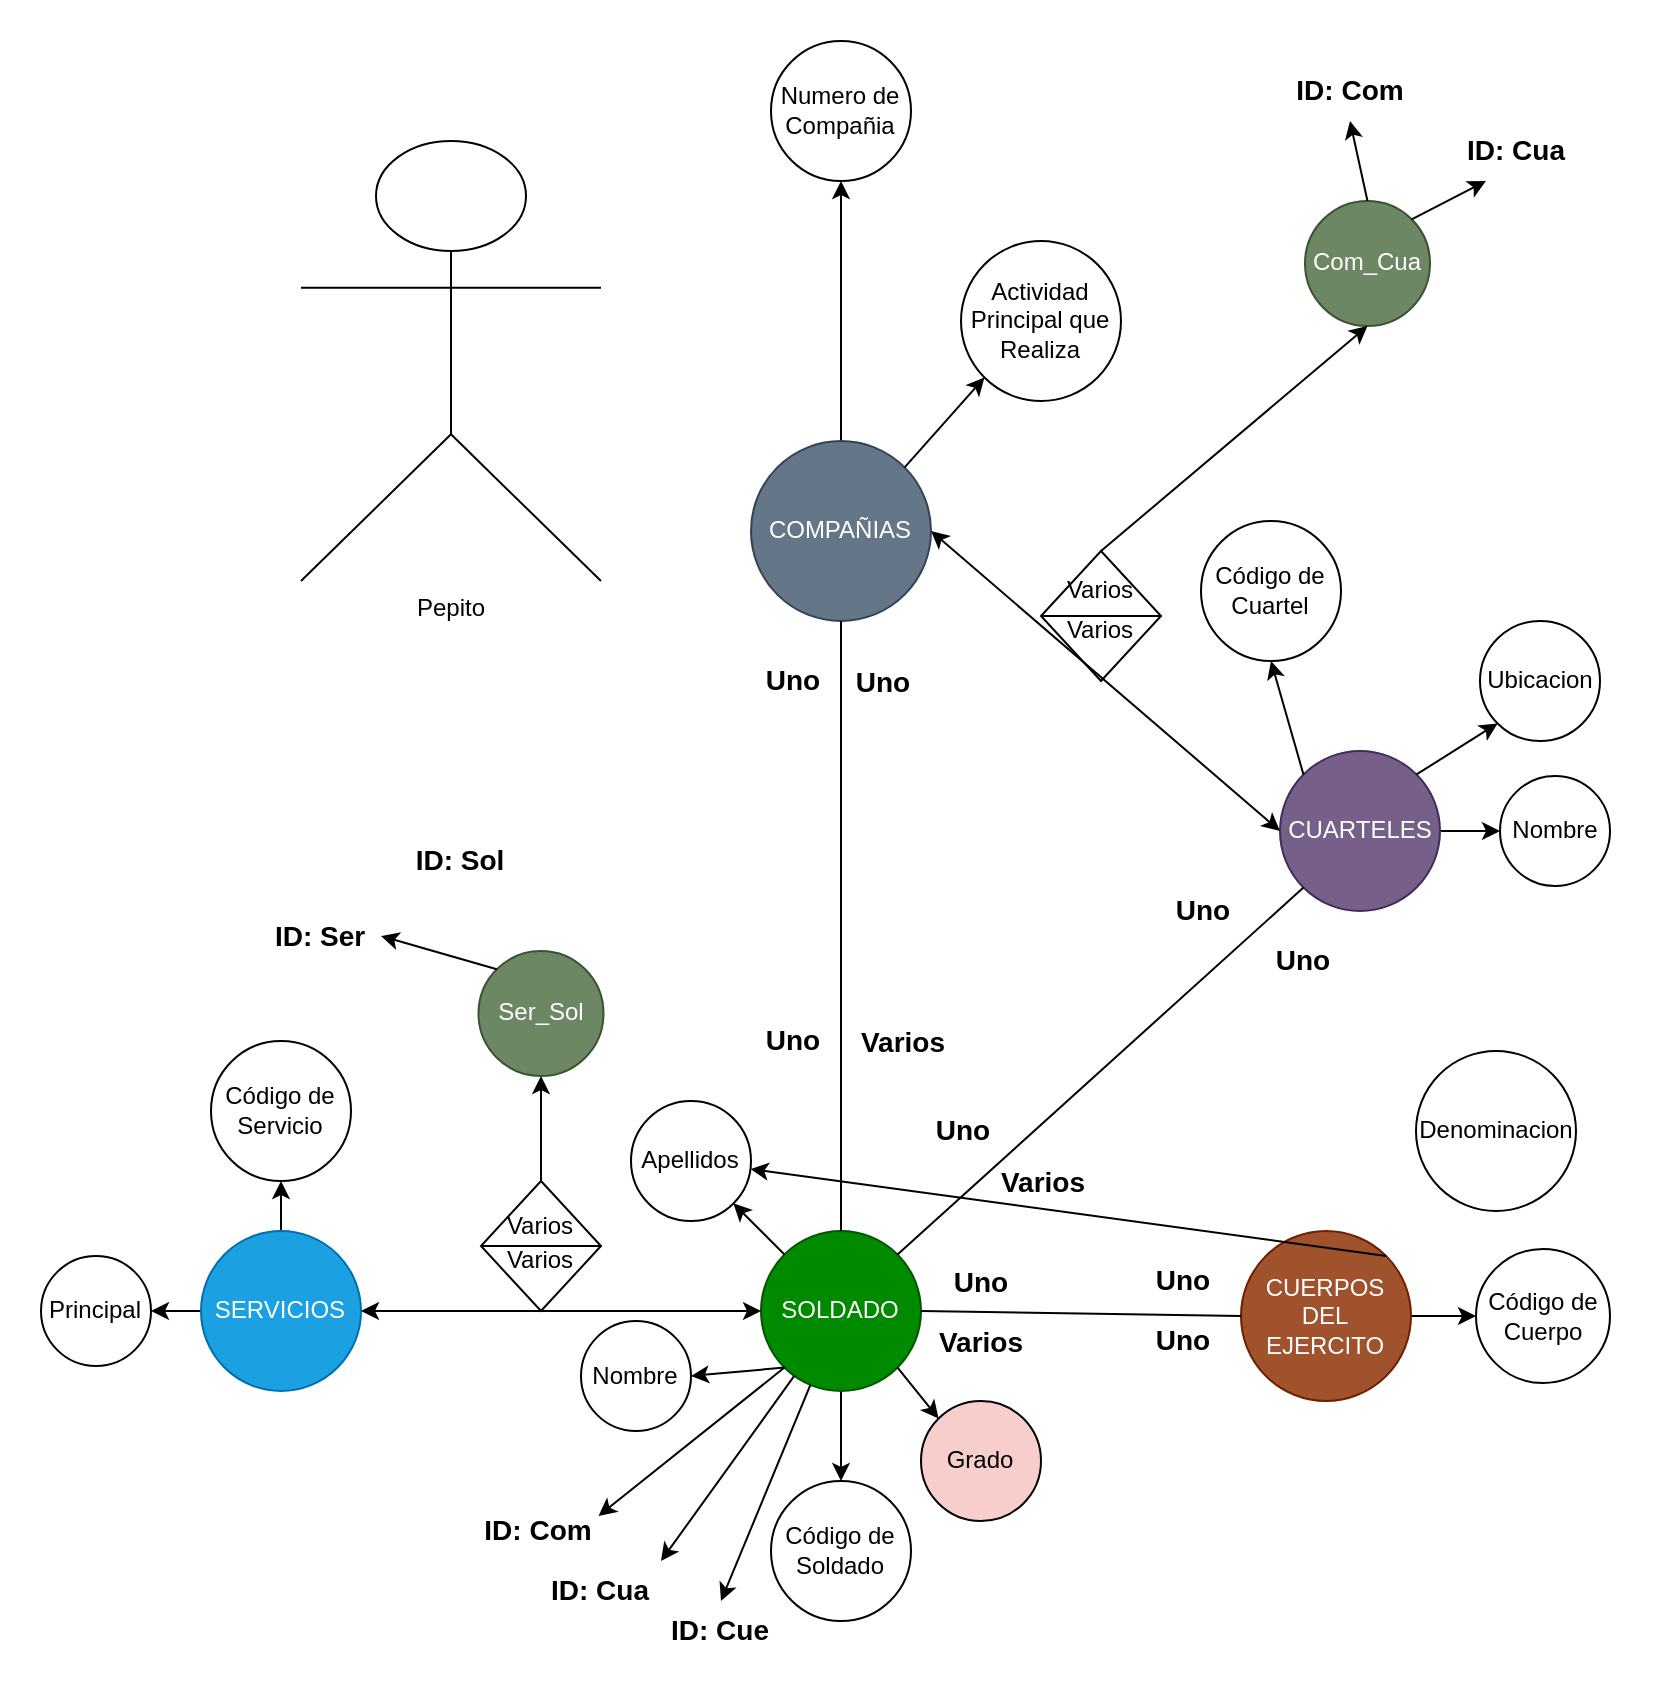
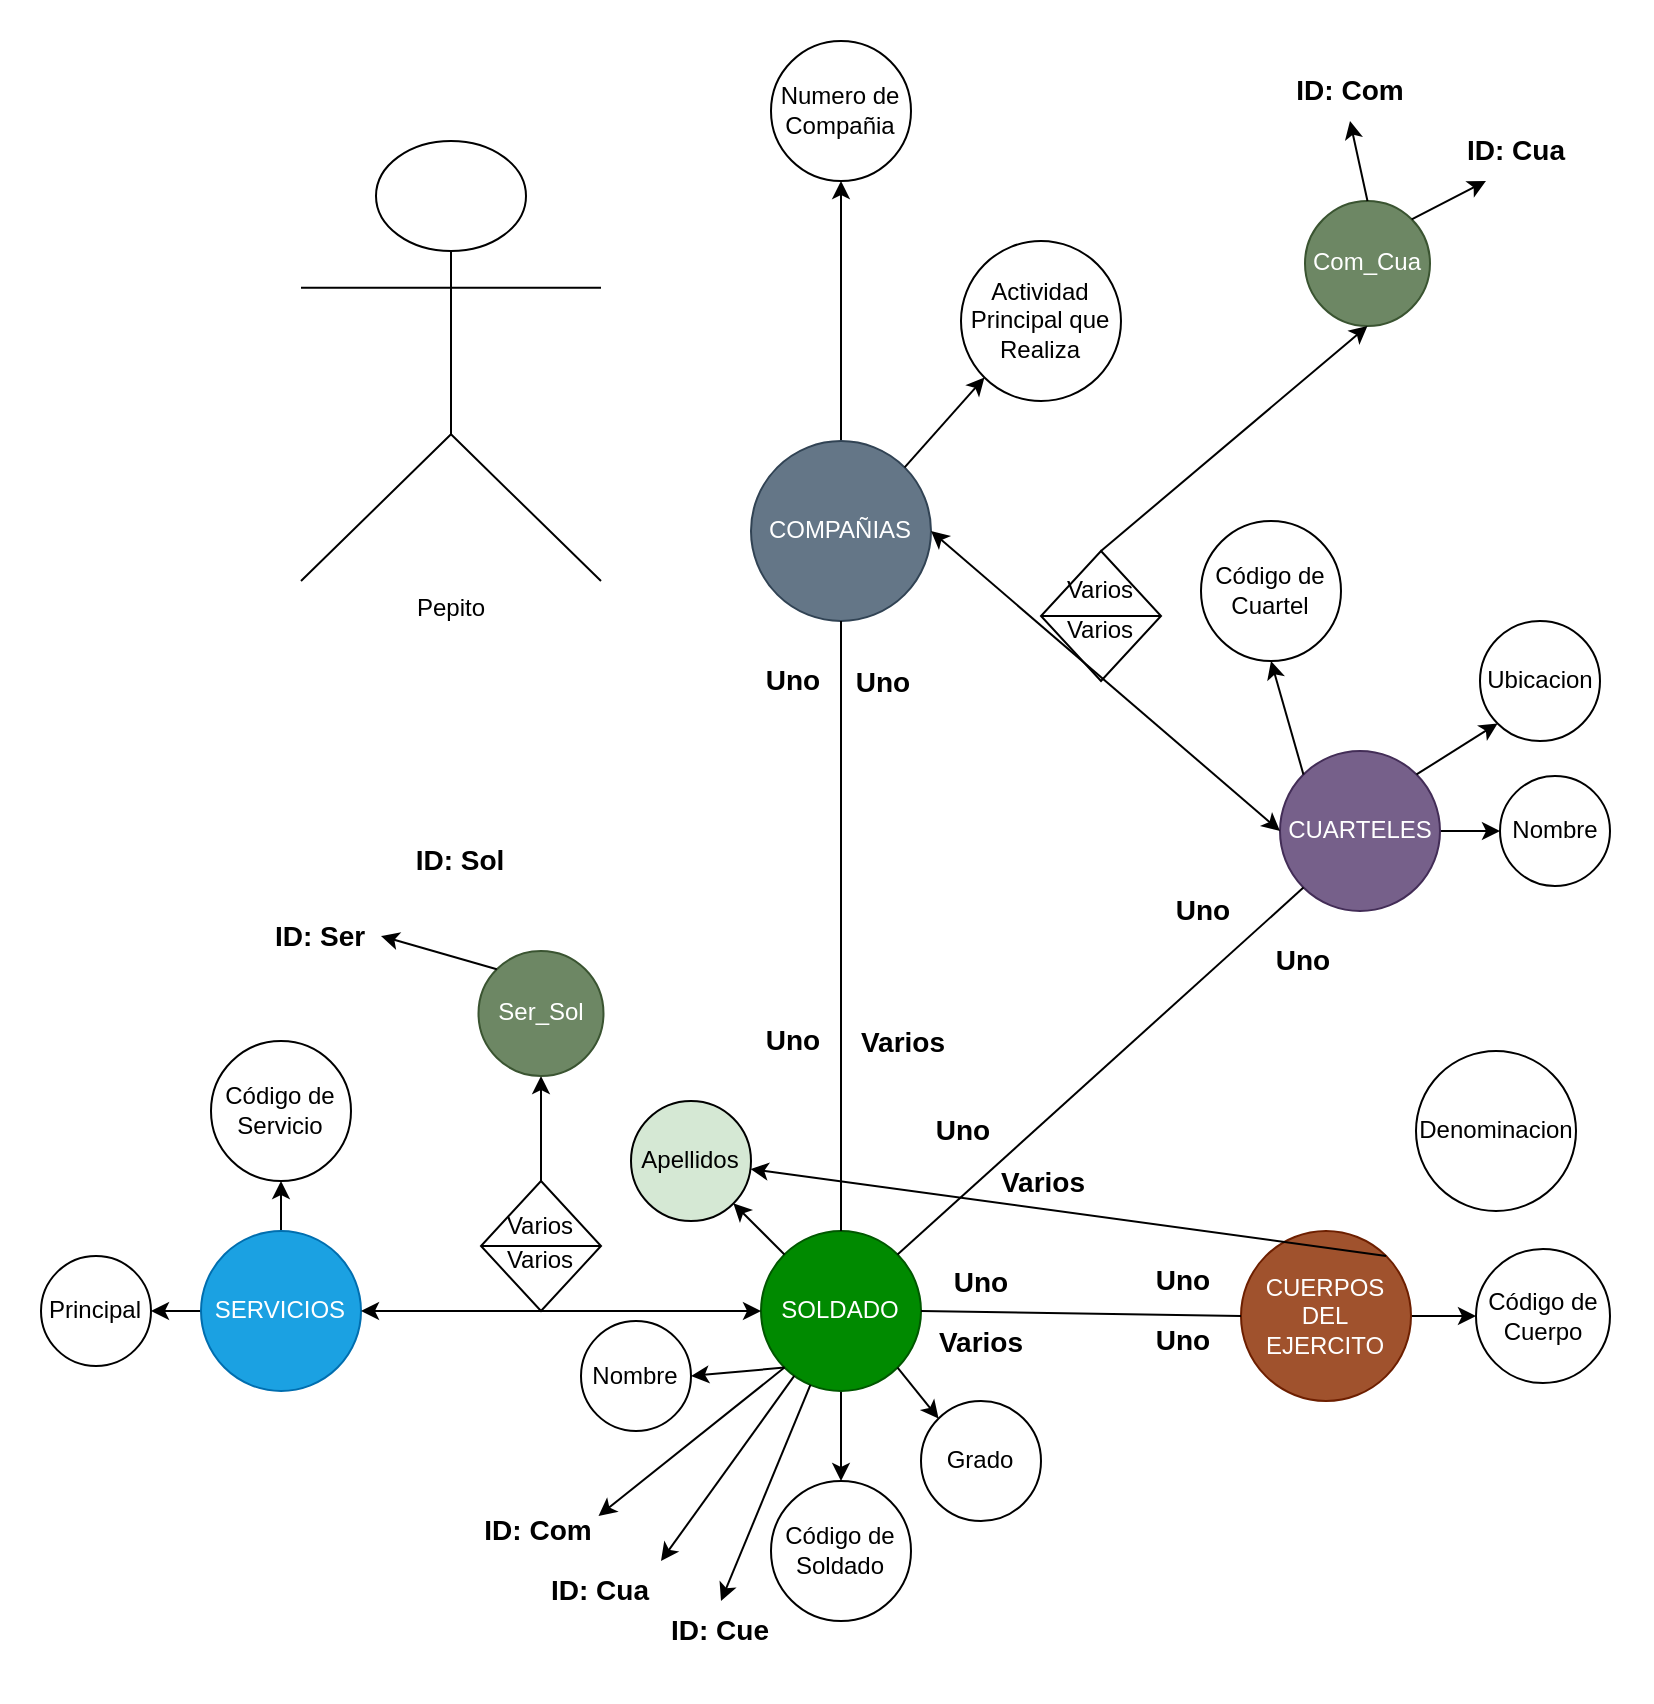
node "Apellidos": fillcolor #ffffff -> #d5e8d4
node "Grado": fillcolor #f8cecc -> #ffffff
